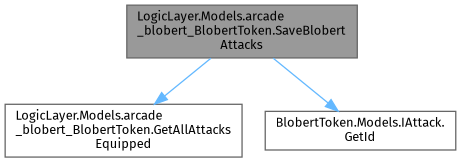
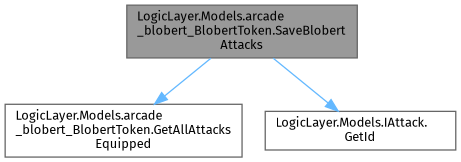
node "BlobertToken.Models.IAttack. GetId": label "BlobertToken.Models.IAttack. GetId" -> "LogicLayer.Models.IAttack. GetId"
